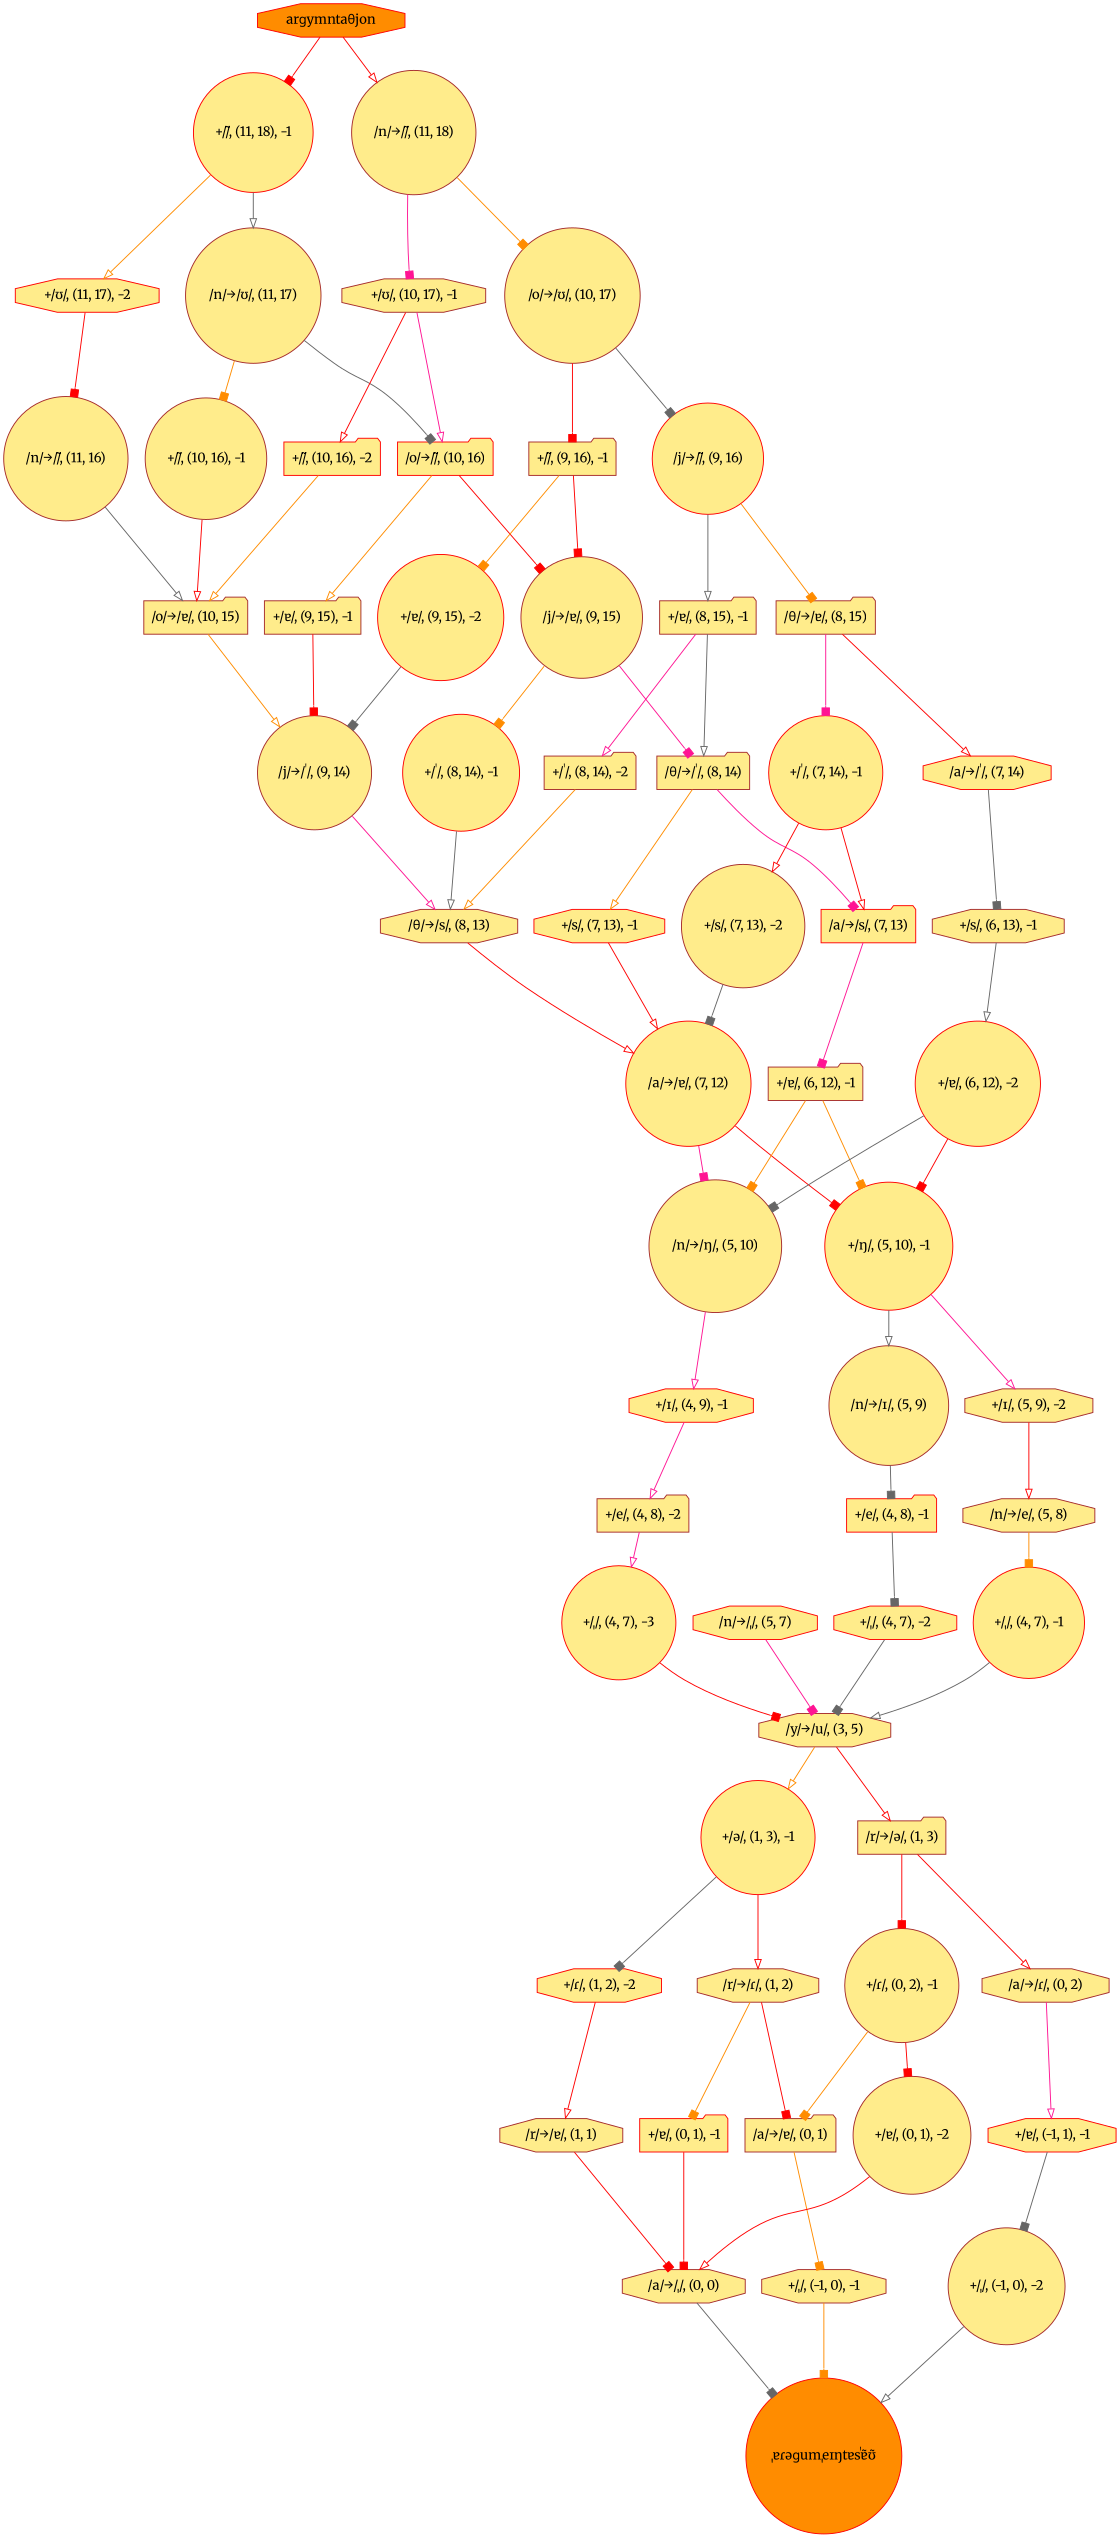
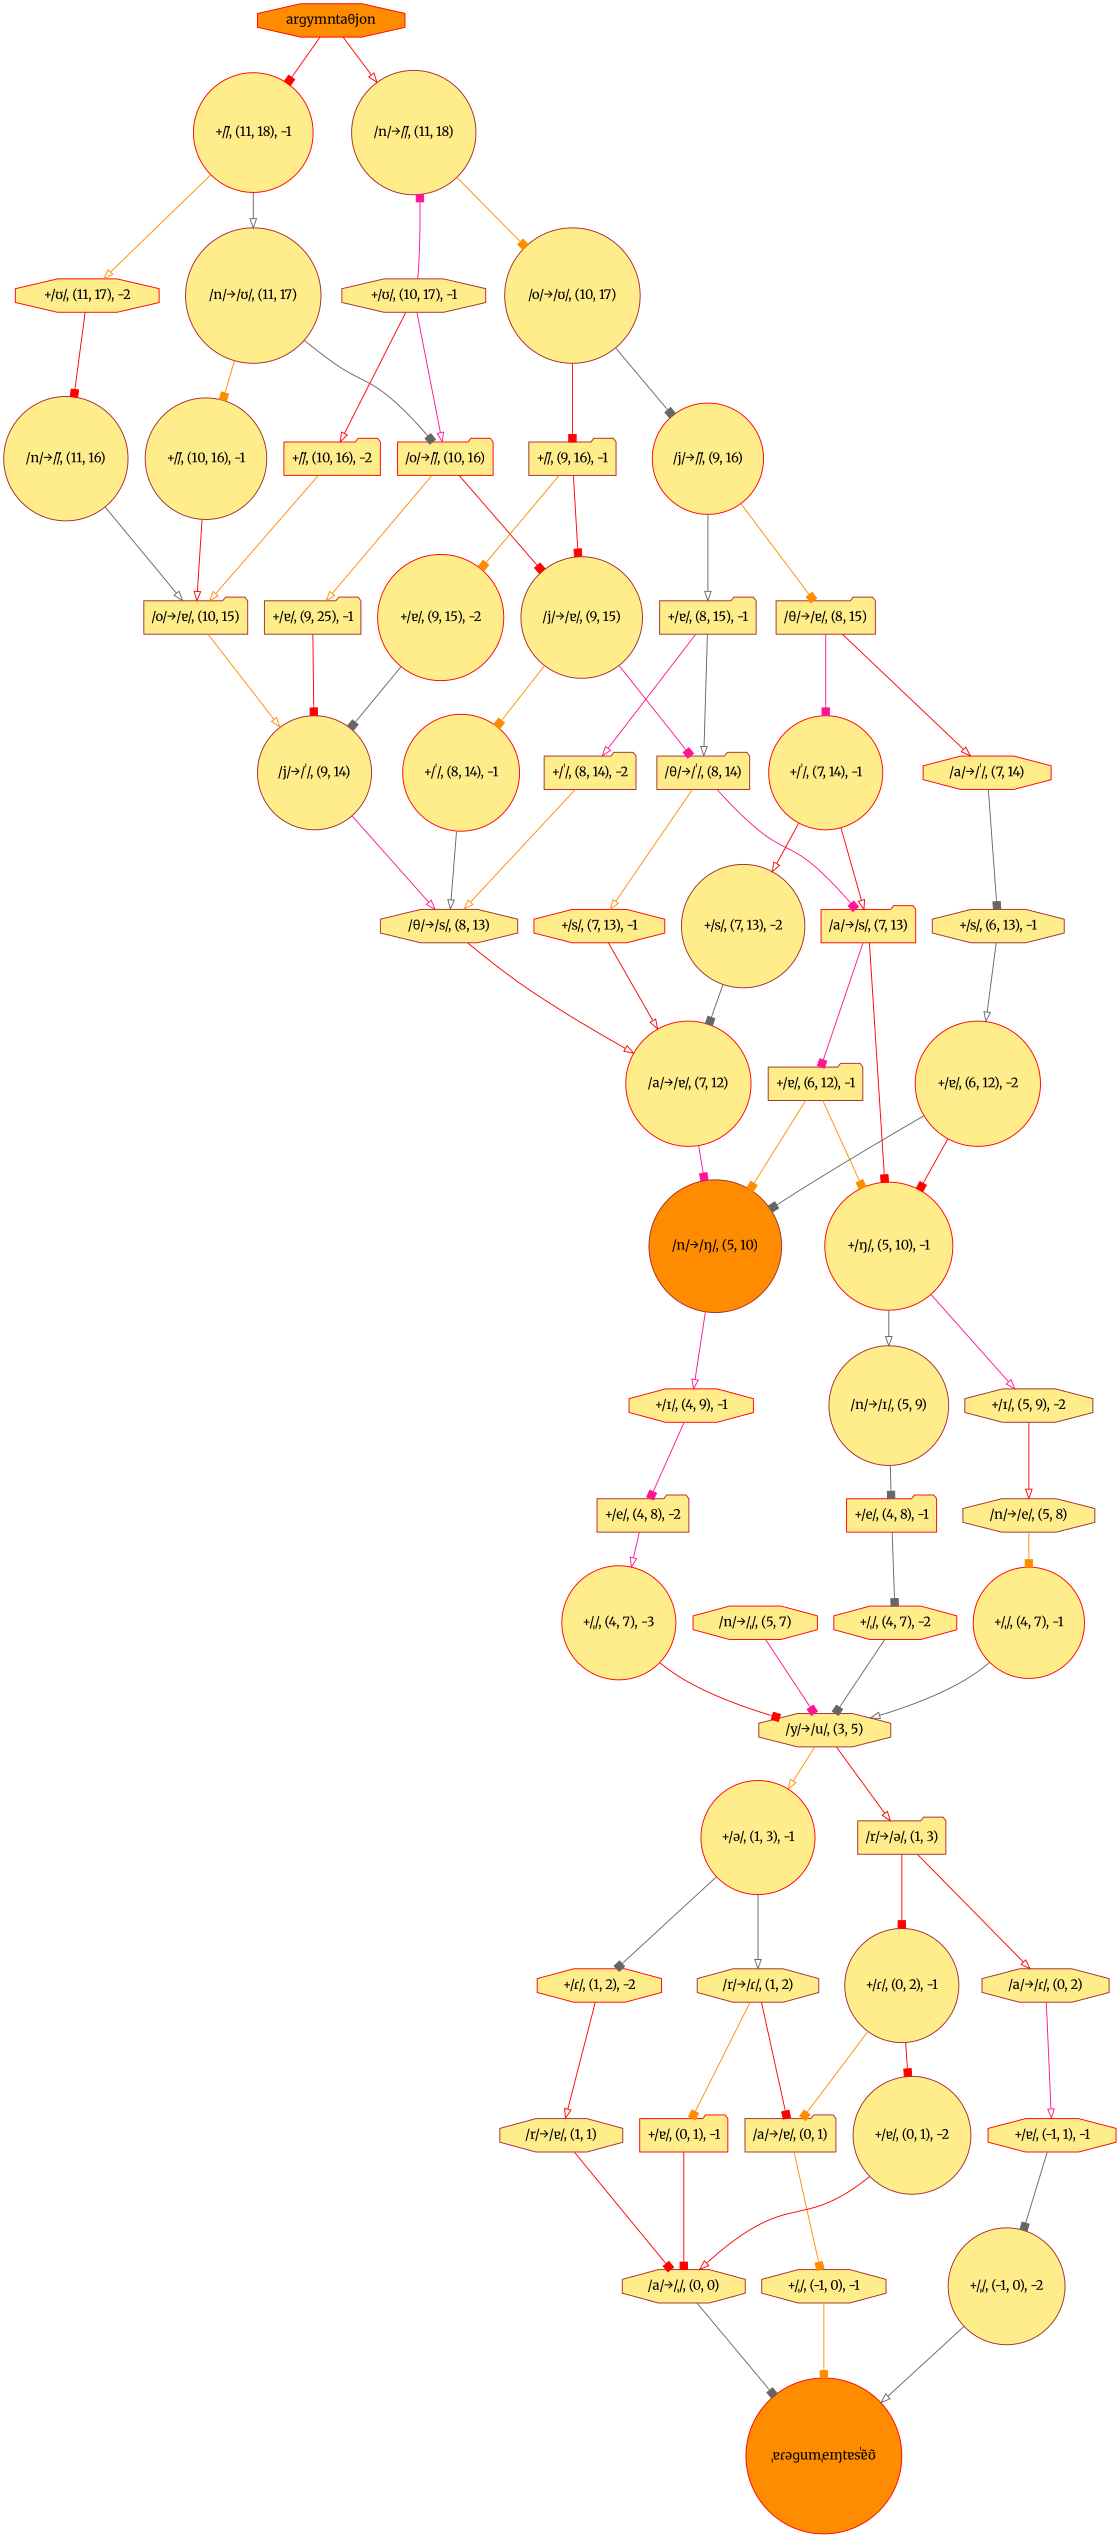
edge "/n/→/̃/, (11, 18)" -> "+/ʊ/, (10, 17), -1": reversed
node "+/ɐ/, (9, 15), -1": label "+/ɐ/, (9, 15), -1" -> "+/ɐ/, (9, 25), -1"
edge "/a/→/ɐ/, (7, 12)" -> "+/ŋ/, (5, 10), -1": now "/a/→/s/, (7, 13)" -> "+/ŋ/, (5, 10), -1"
node "/n/→/ŋ/, (5, 10)": fillcolor lightgoldenrod1 -> darkorange
edge "+/ɪ/, (4, 9), -1" -> "+/e/, (4, 8), -2": arrowhead onormal -> box
edge "+/ə/, (1, 3), -1" -> "/r/→/ɾ/, (1, 2)": color red -> gray40
